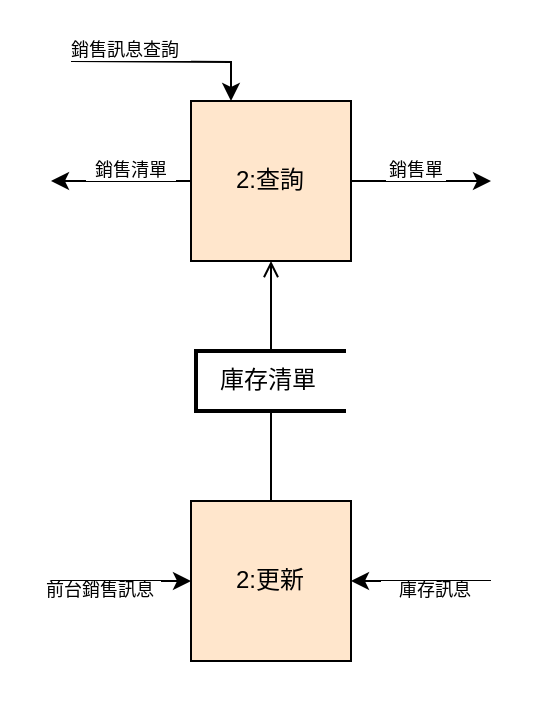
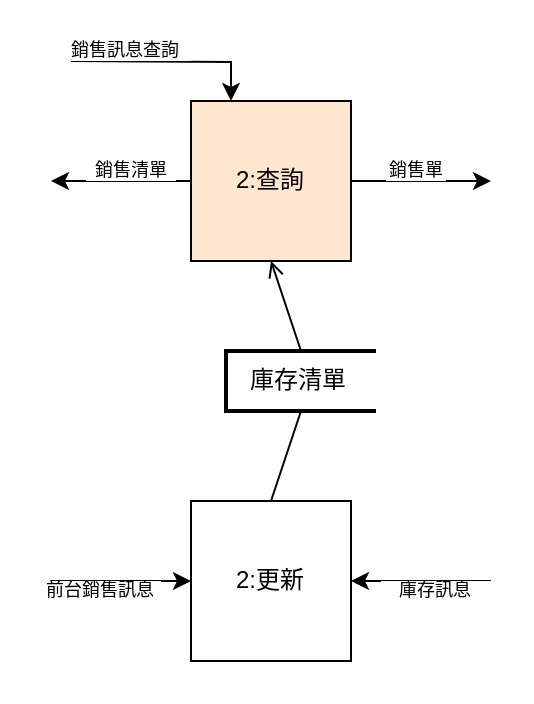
node "庫存清單": moved (271, 381) -> (301, 381)
node "2:更新": fillcolor #ffe6cc -> #ffffff
